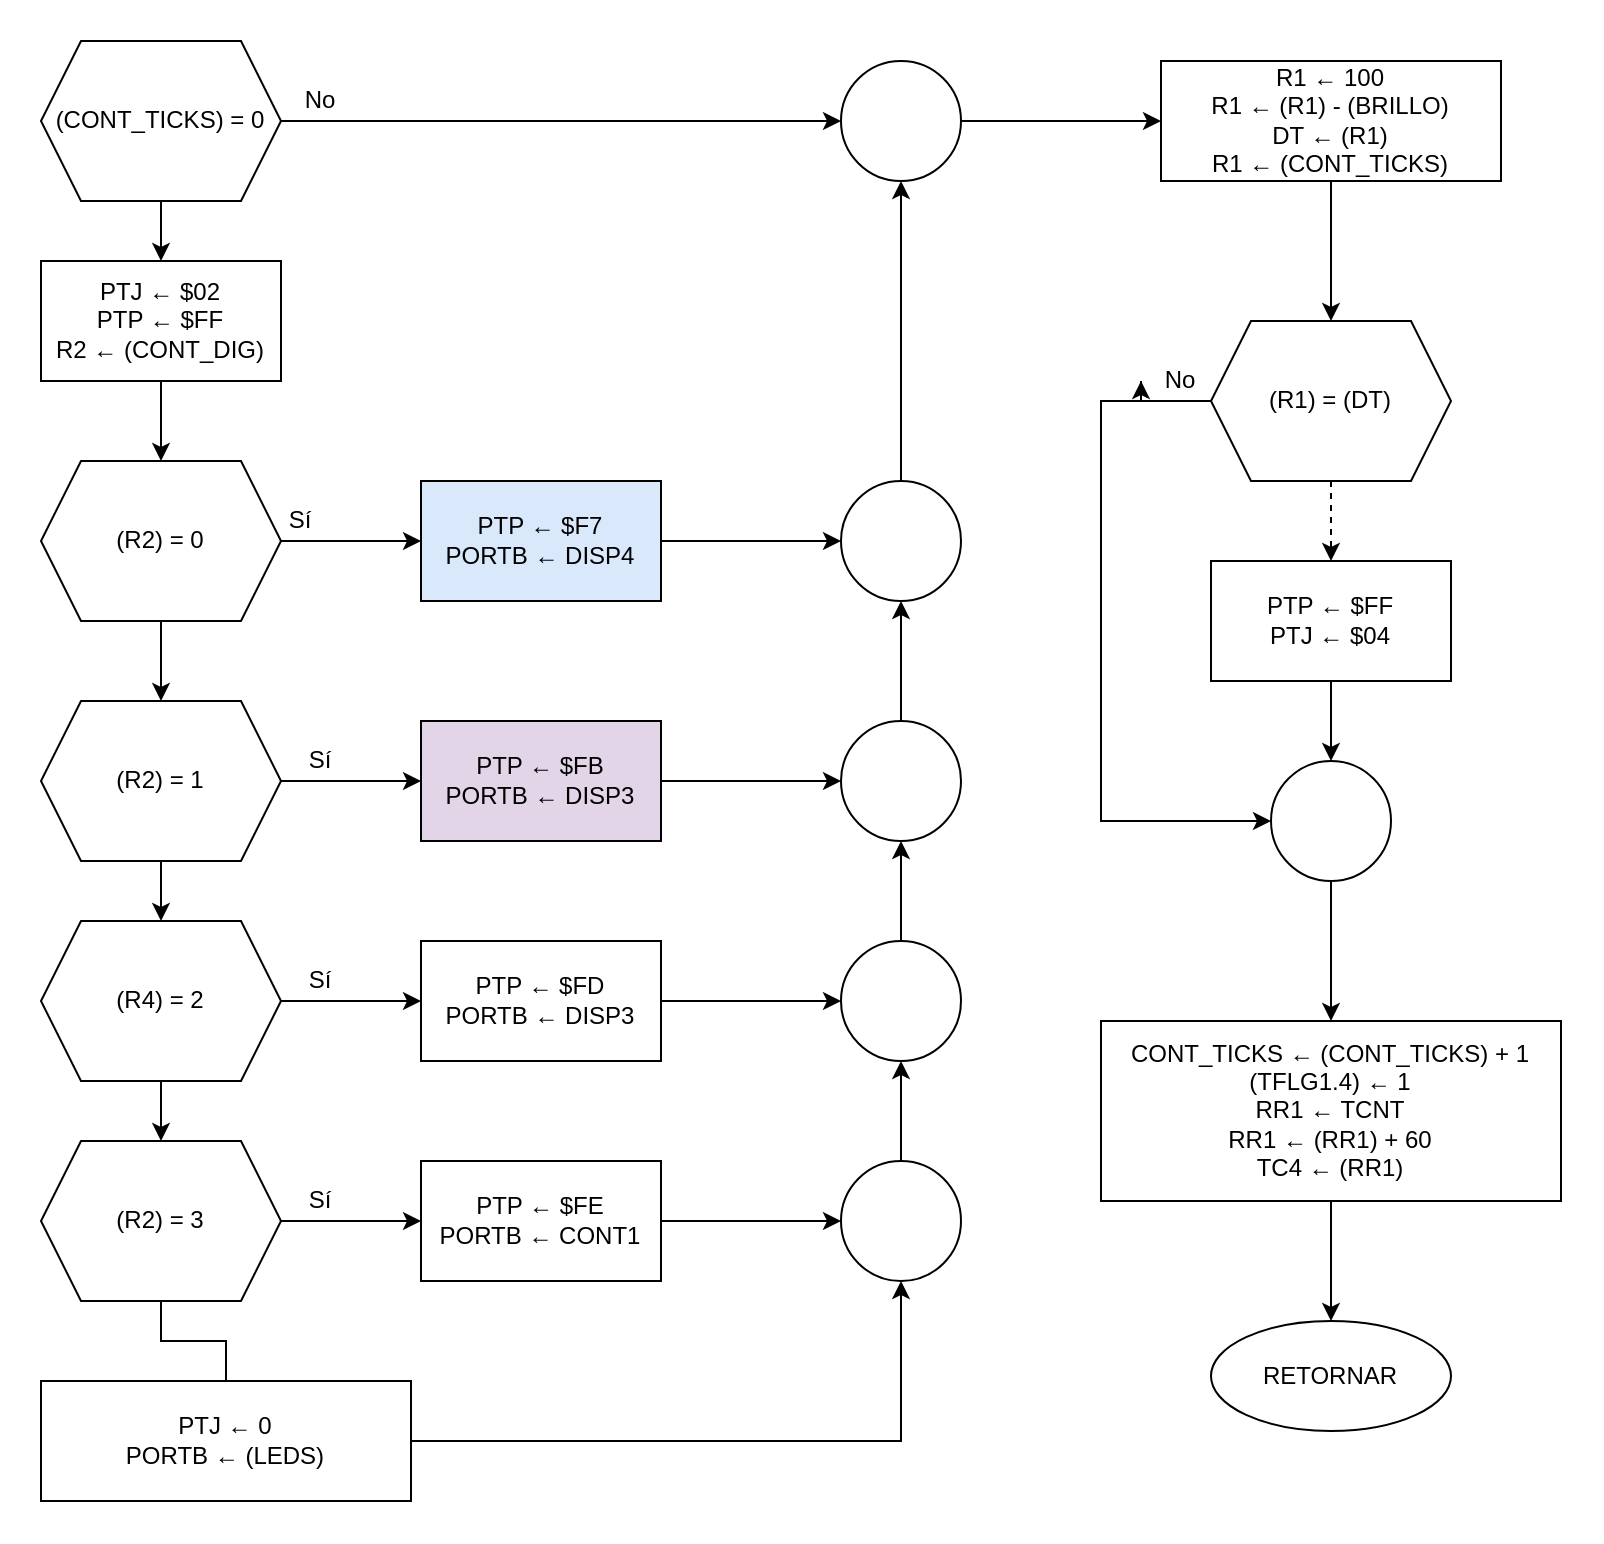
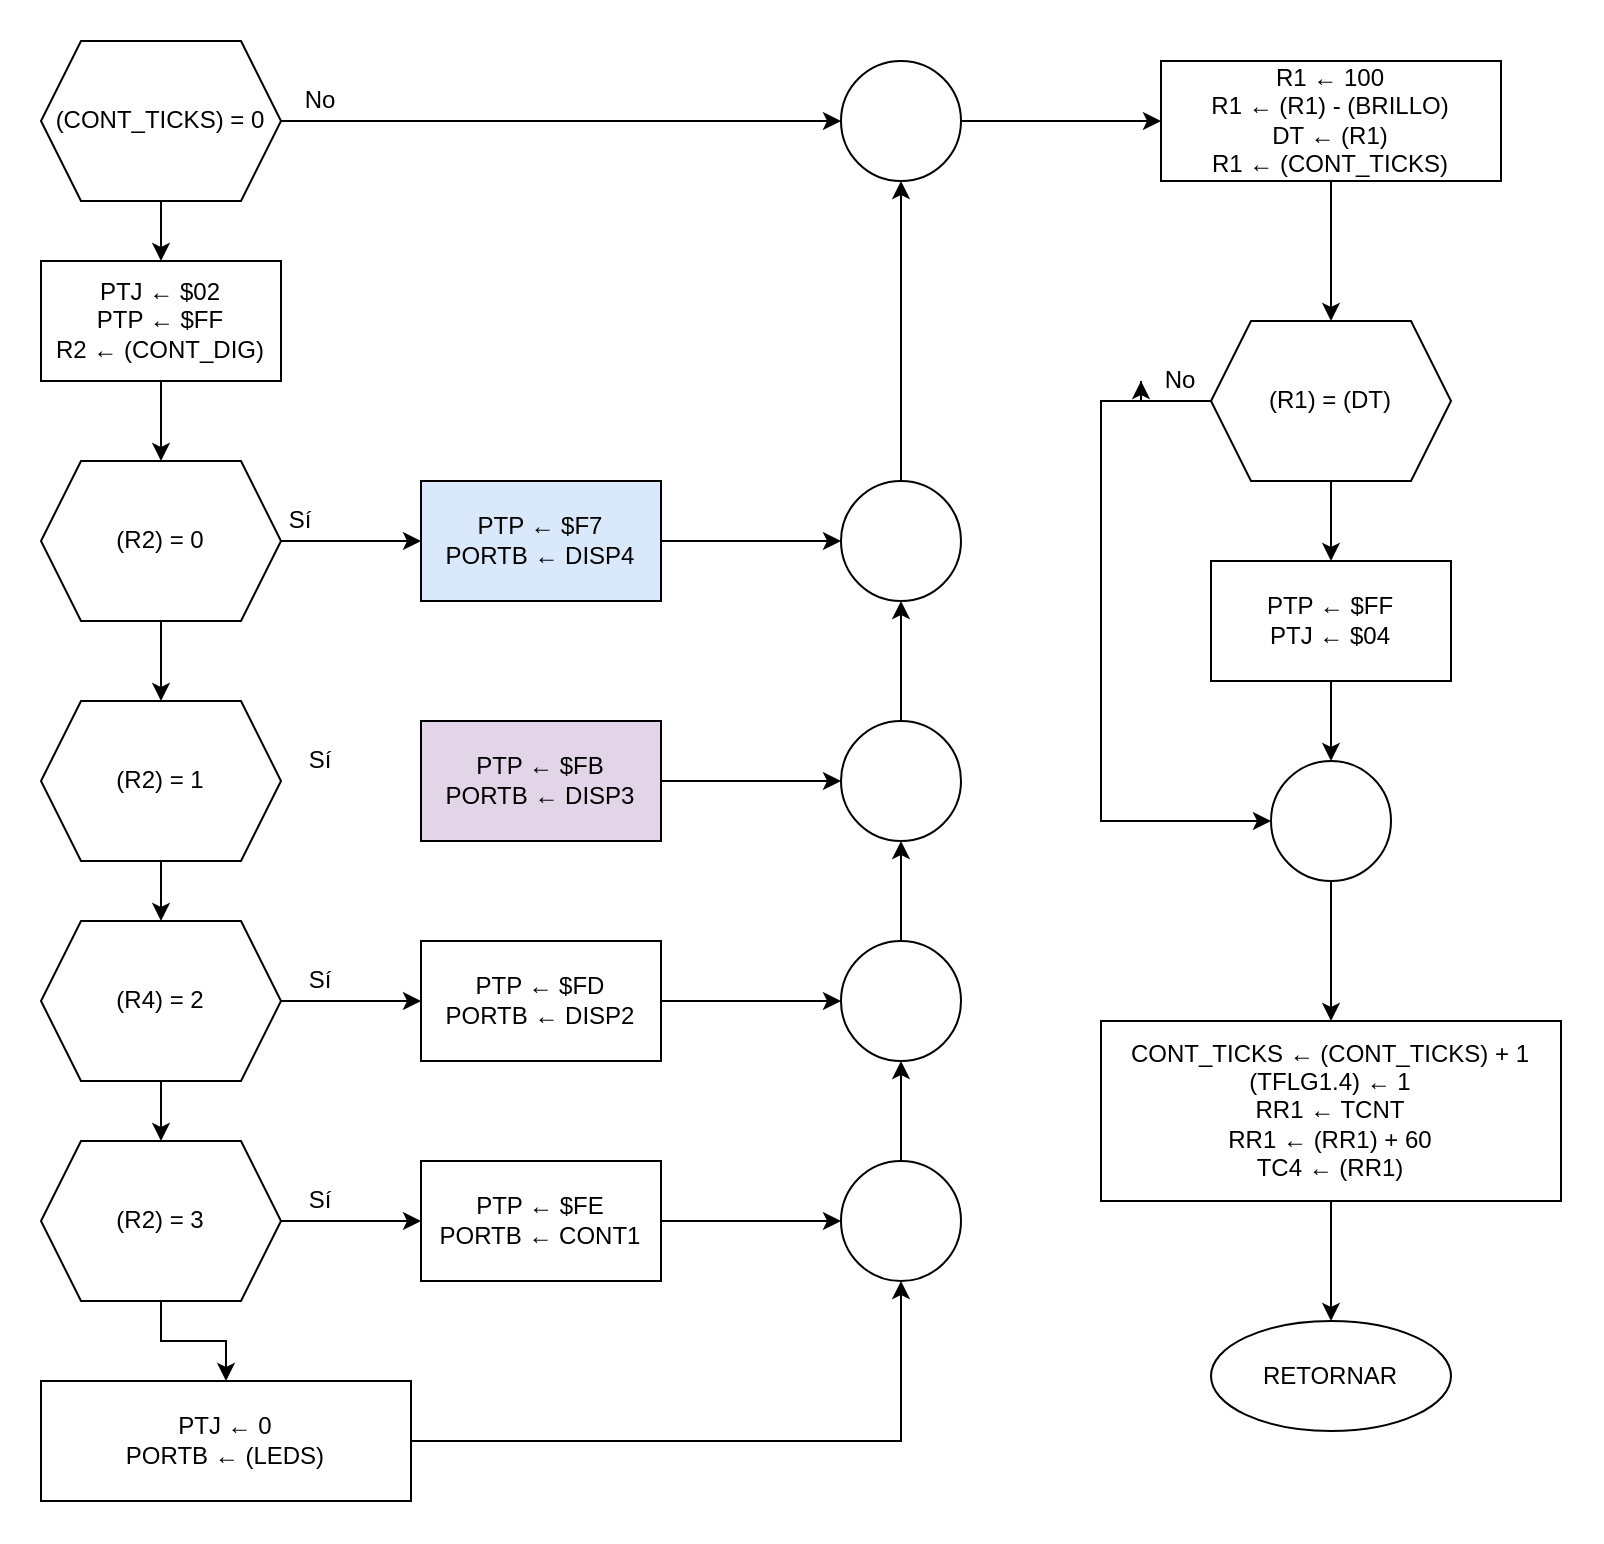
edge "(R1) = (DT)" -> "PTP ← $FF PTJ ← $04": style dashed -> solid
edge "(R2) = 1" -> "PTP ← $FB PORTB ← DISP3": removed
node "PTP ← $FD PORTB ← DISP3": label "PTP ← $FD PORTB ← DISP3" -> "PTP ← $FD PORTB ← DISP2"
edge "(R2) = 3" -- "PTJ ← 0 PORTB ← (LEDS)": arrowhead none -> classic
